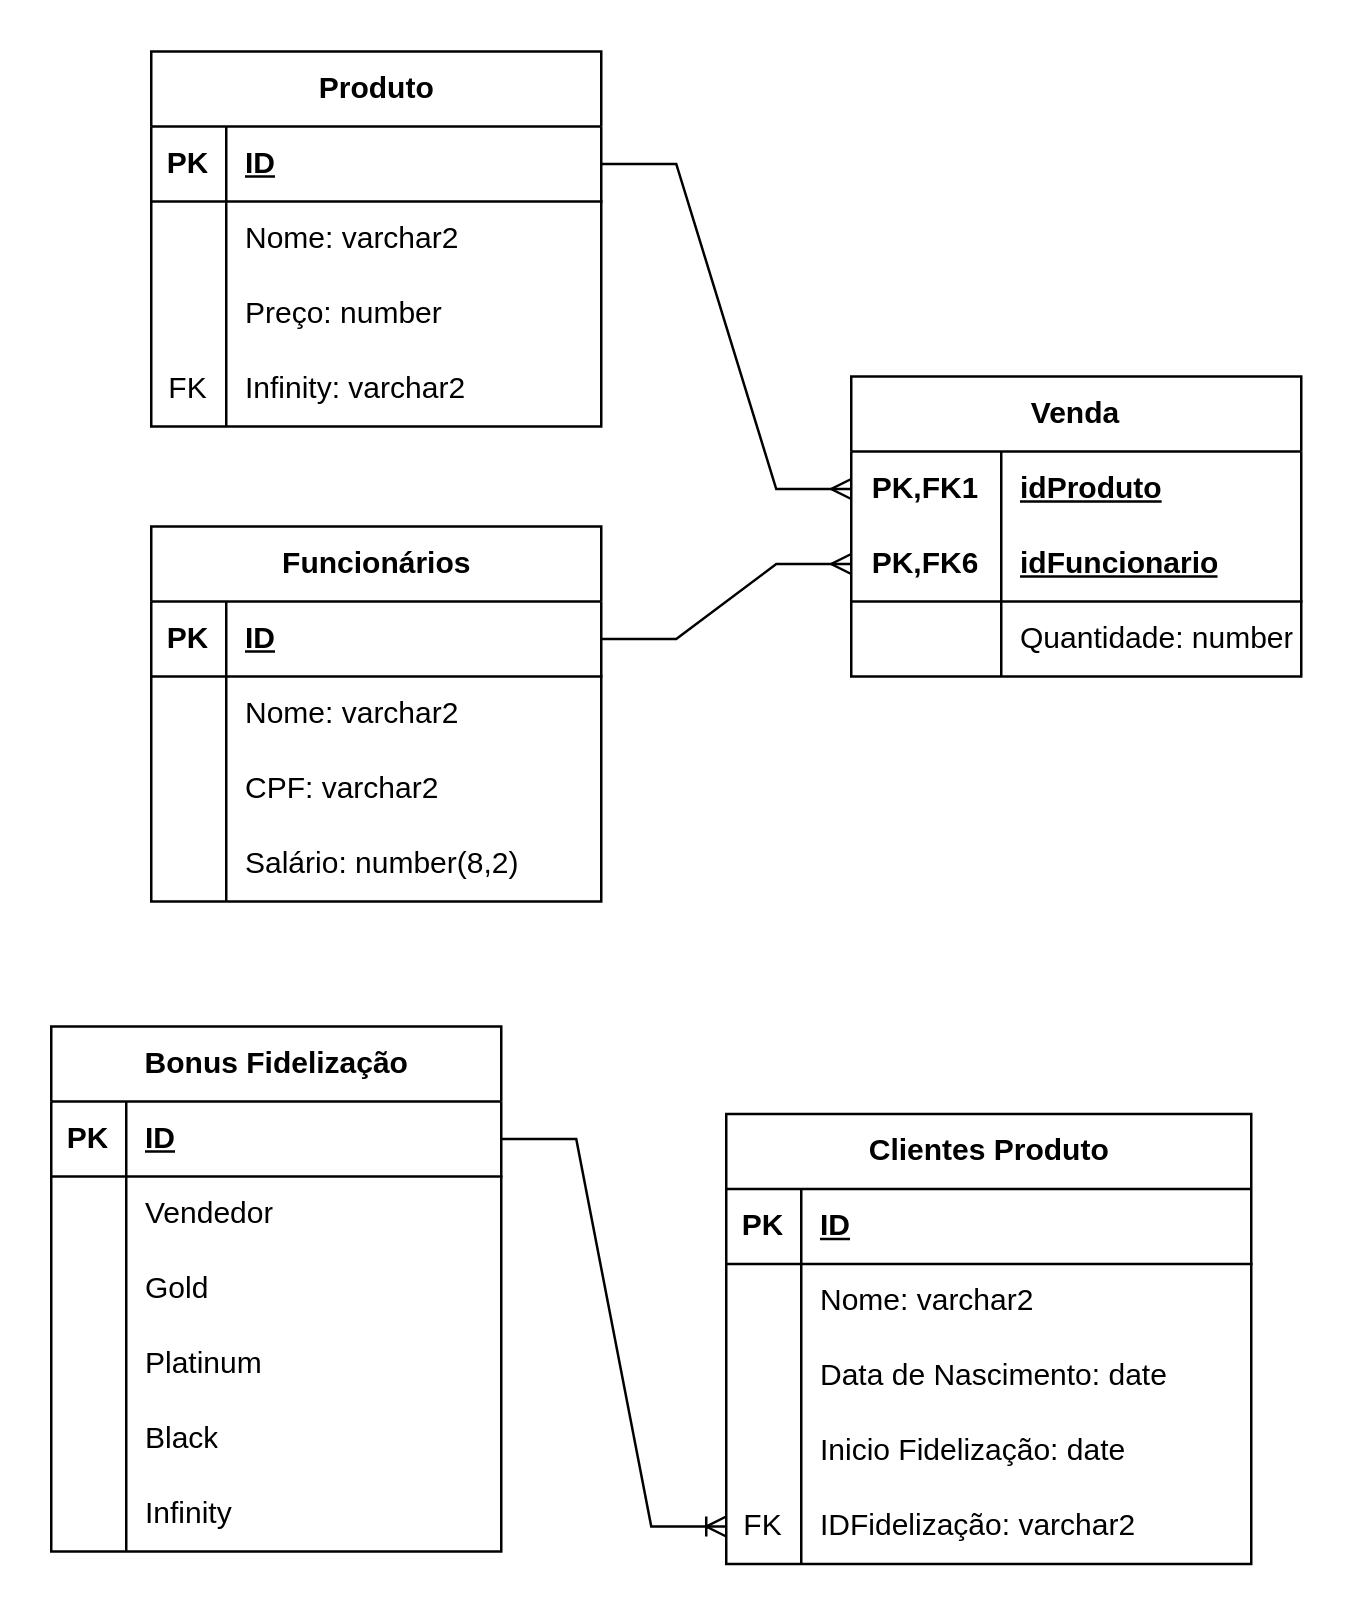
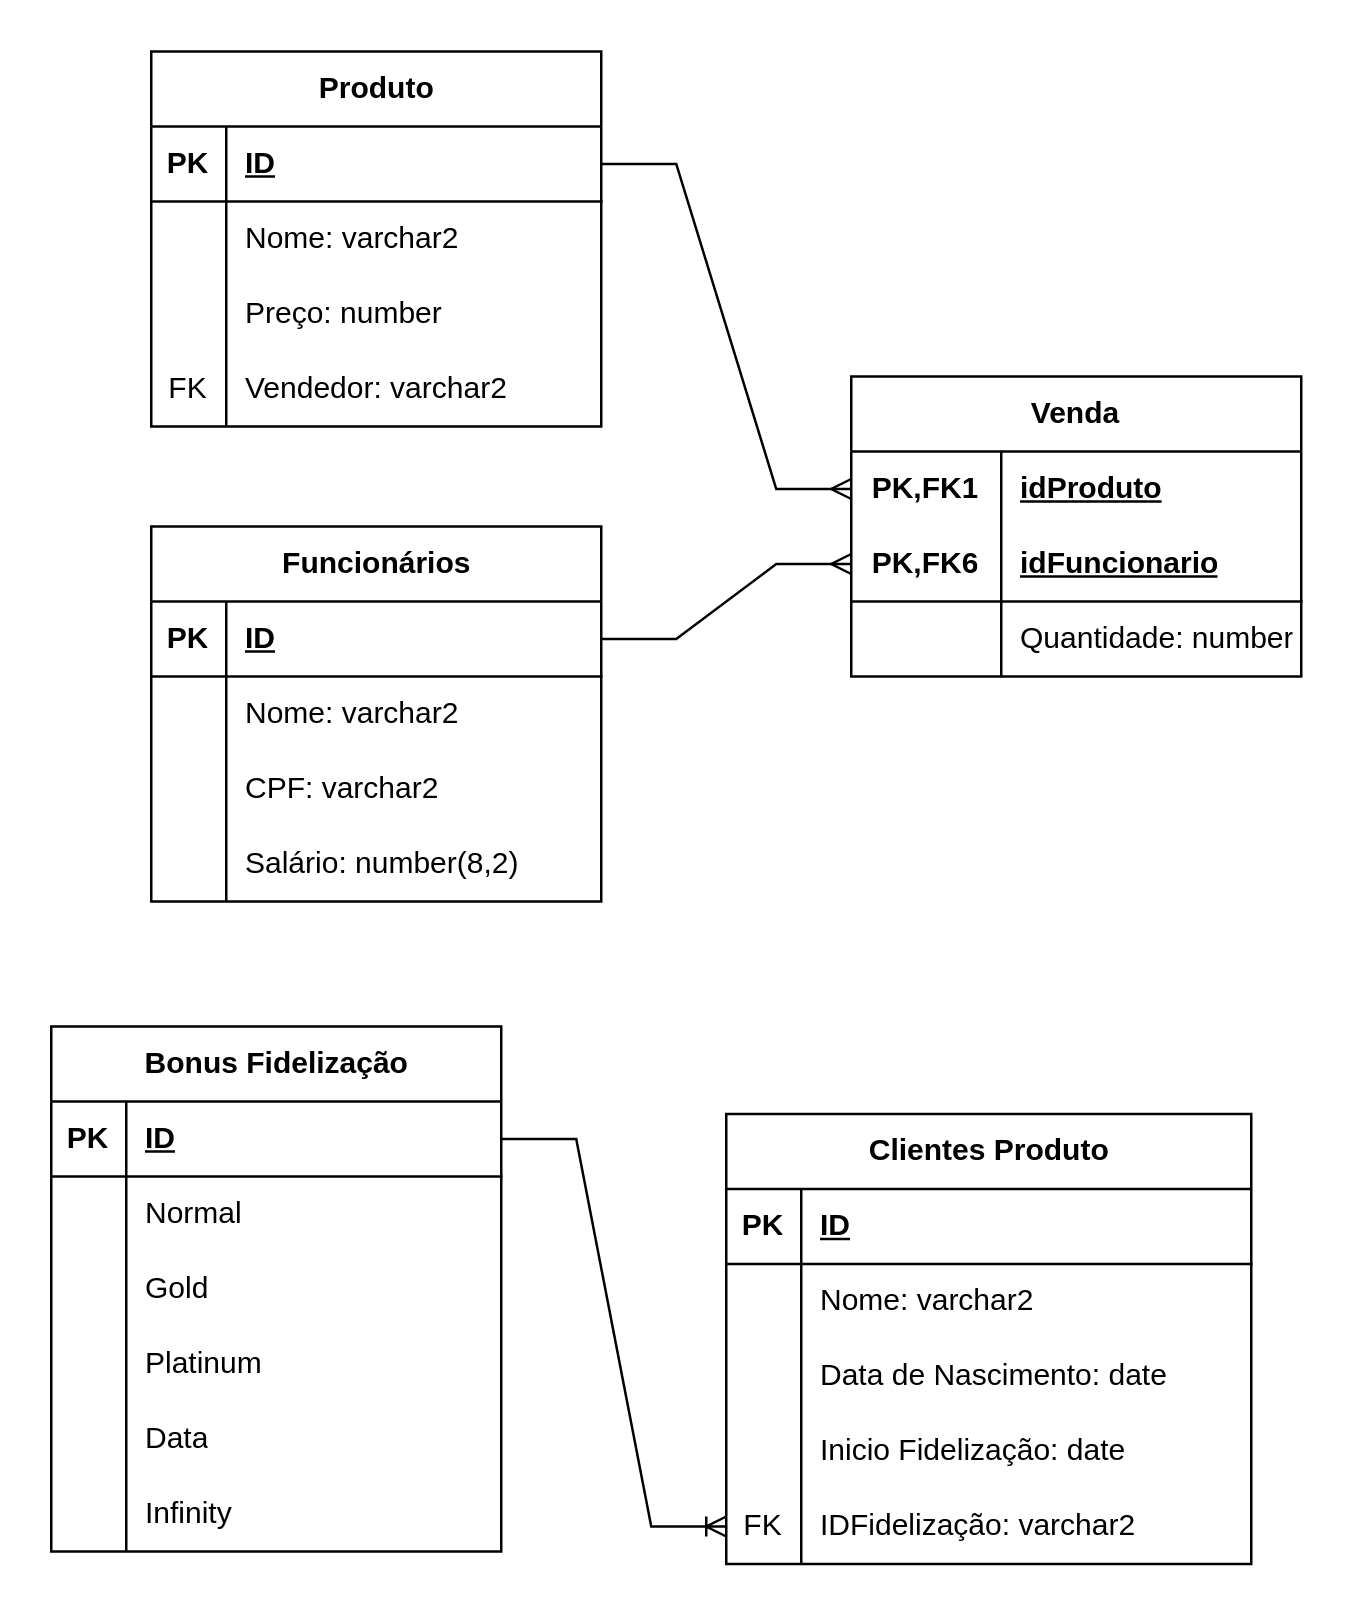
node "Infinity: varchar2": label "Infinity: varchar2" -> "Vendedor: varchar2"
node "Vendedor": label "Vendedor" -> "Normal"
node "Black": label "Black" -> "Data"
